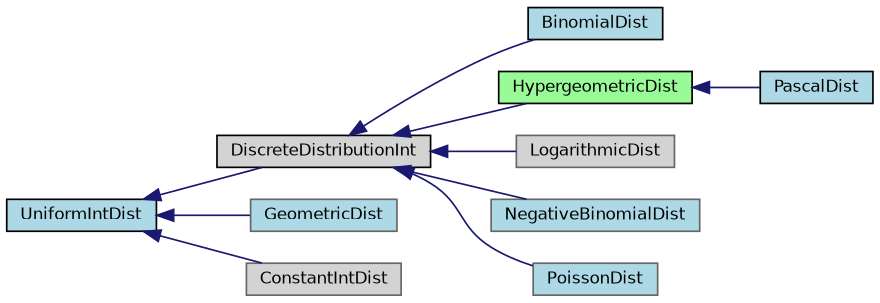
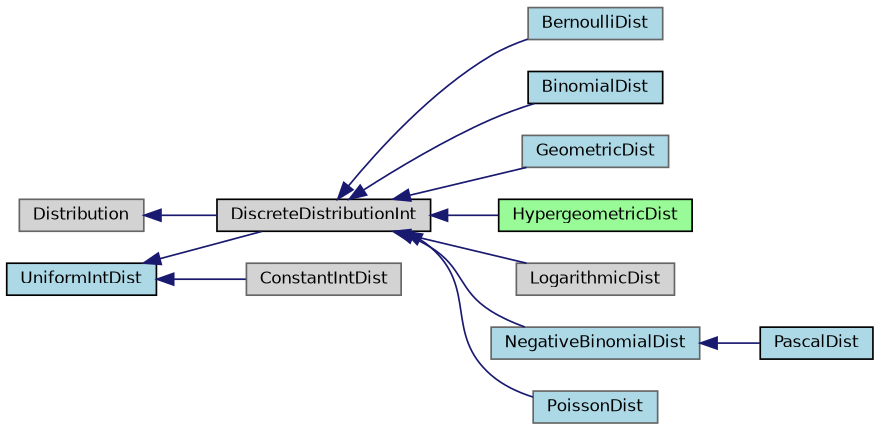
node "BernoulliDist": added
edge "PascalDist" -> "HypergeometricDist": now "PascalDist" -> "NegativeBinomialDist"
node "Distribution": added
edge "GeometricDist" -> "UniformIntDist": now "GeometricDist" -> "DiscreteDistributionInt"
